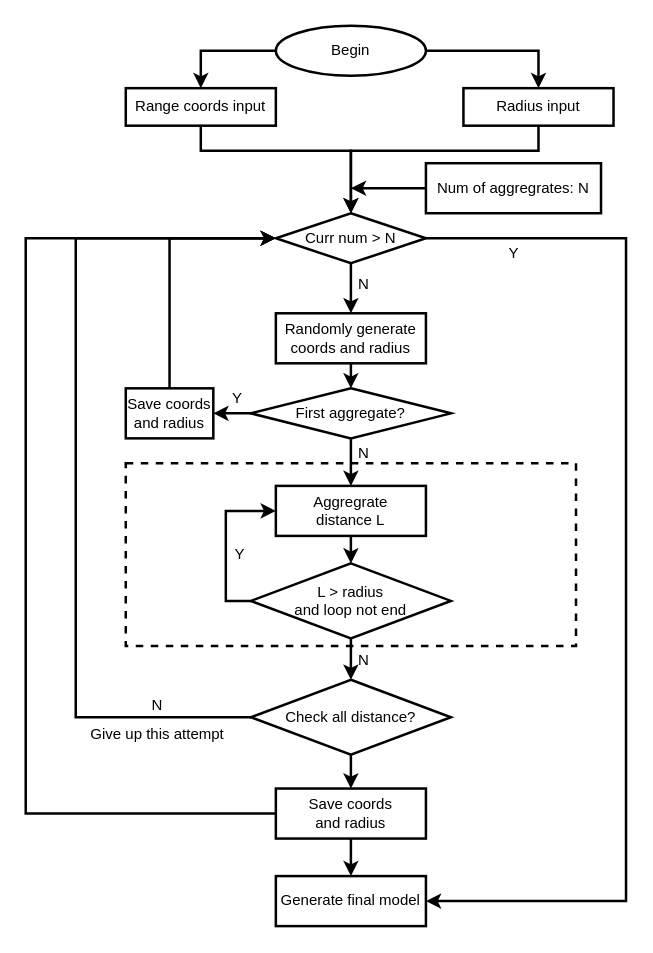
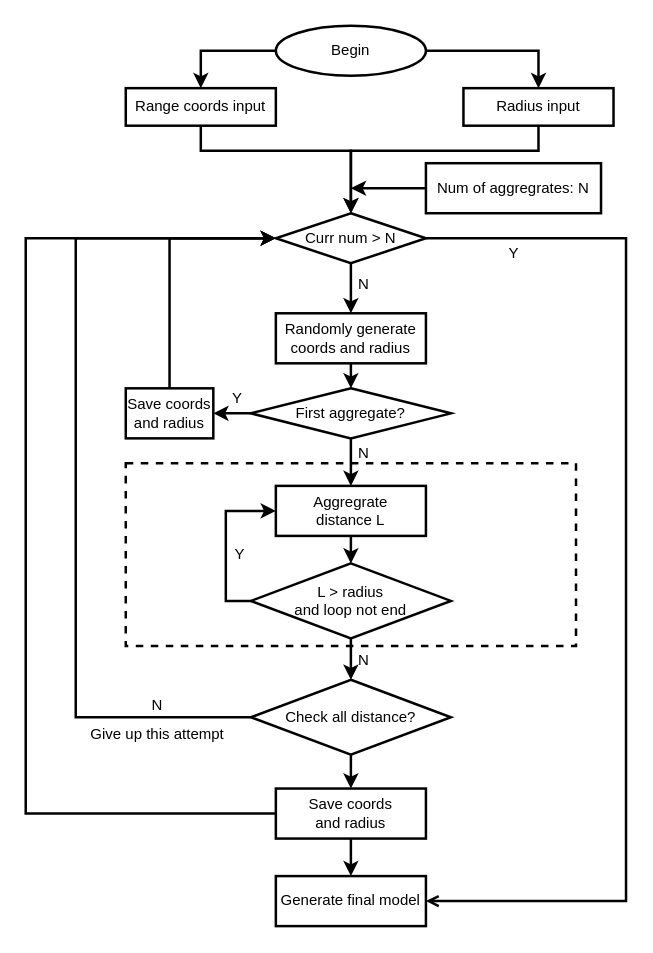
edge "Curr num > N" -> "Generate final model": arrowhead classic -> open
